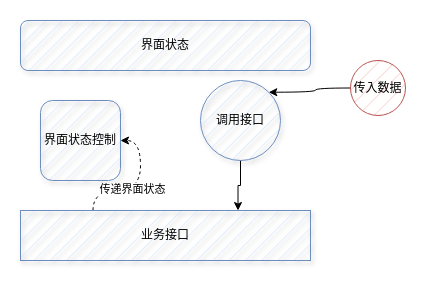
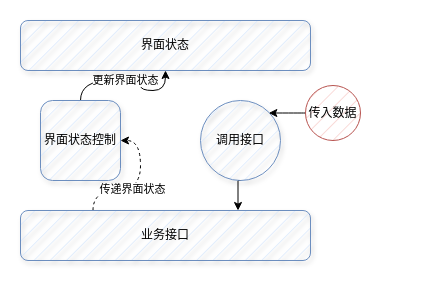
edge "界面状态控制" -> "界面状态": added, label "更新界面状态"
node "传入数据": moved (378, 88) -> (333, 113)
node "调用接口": moved (241, 121) -> (241, 141)
node "业务接口": shape rectangle -> rounded rectangle
